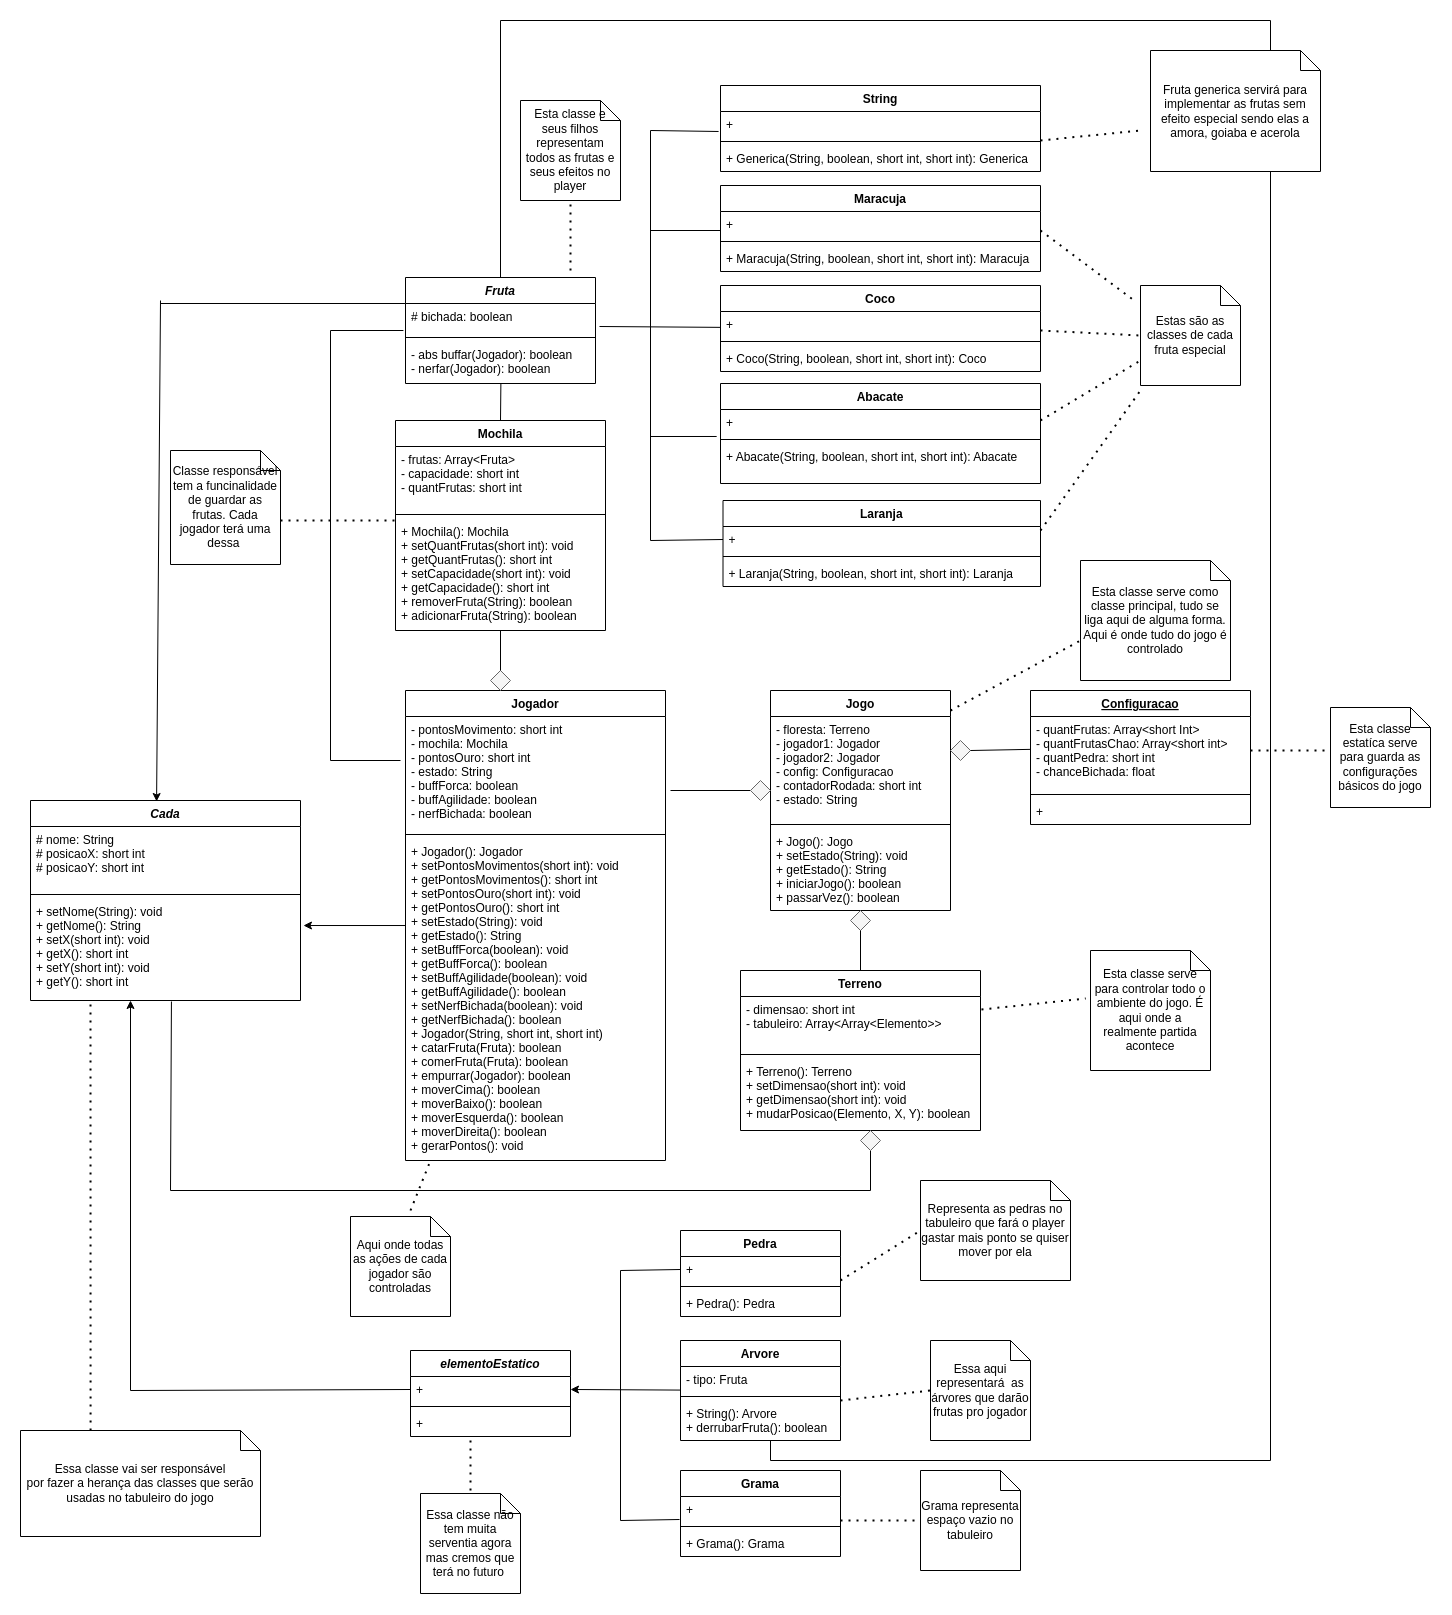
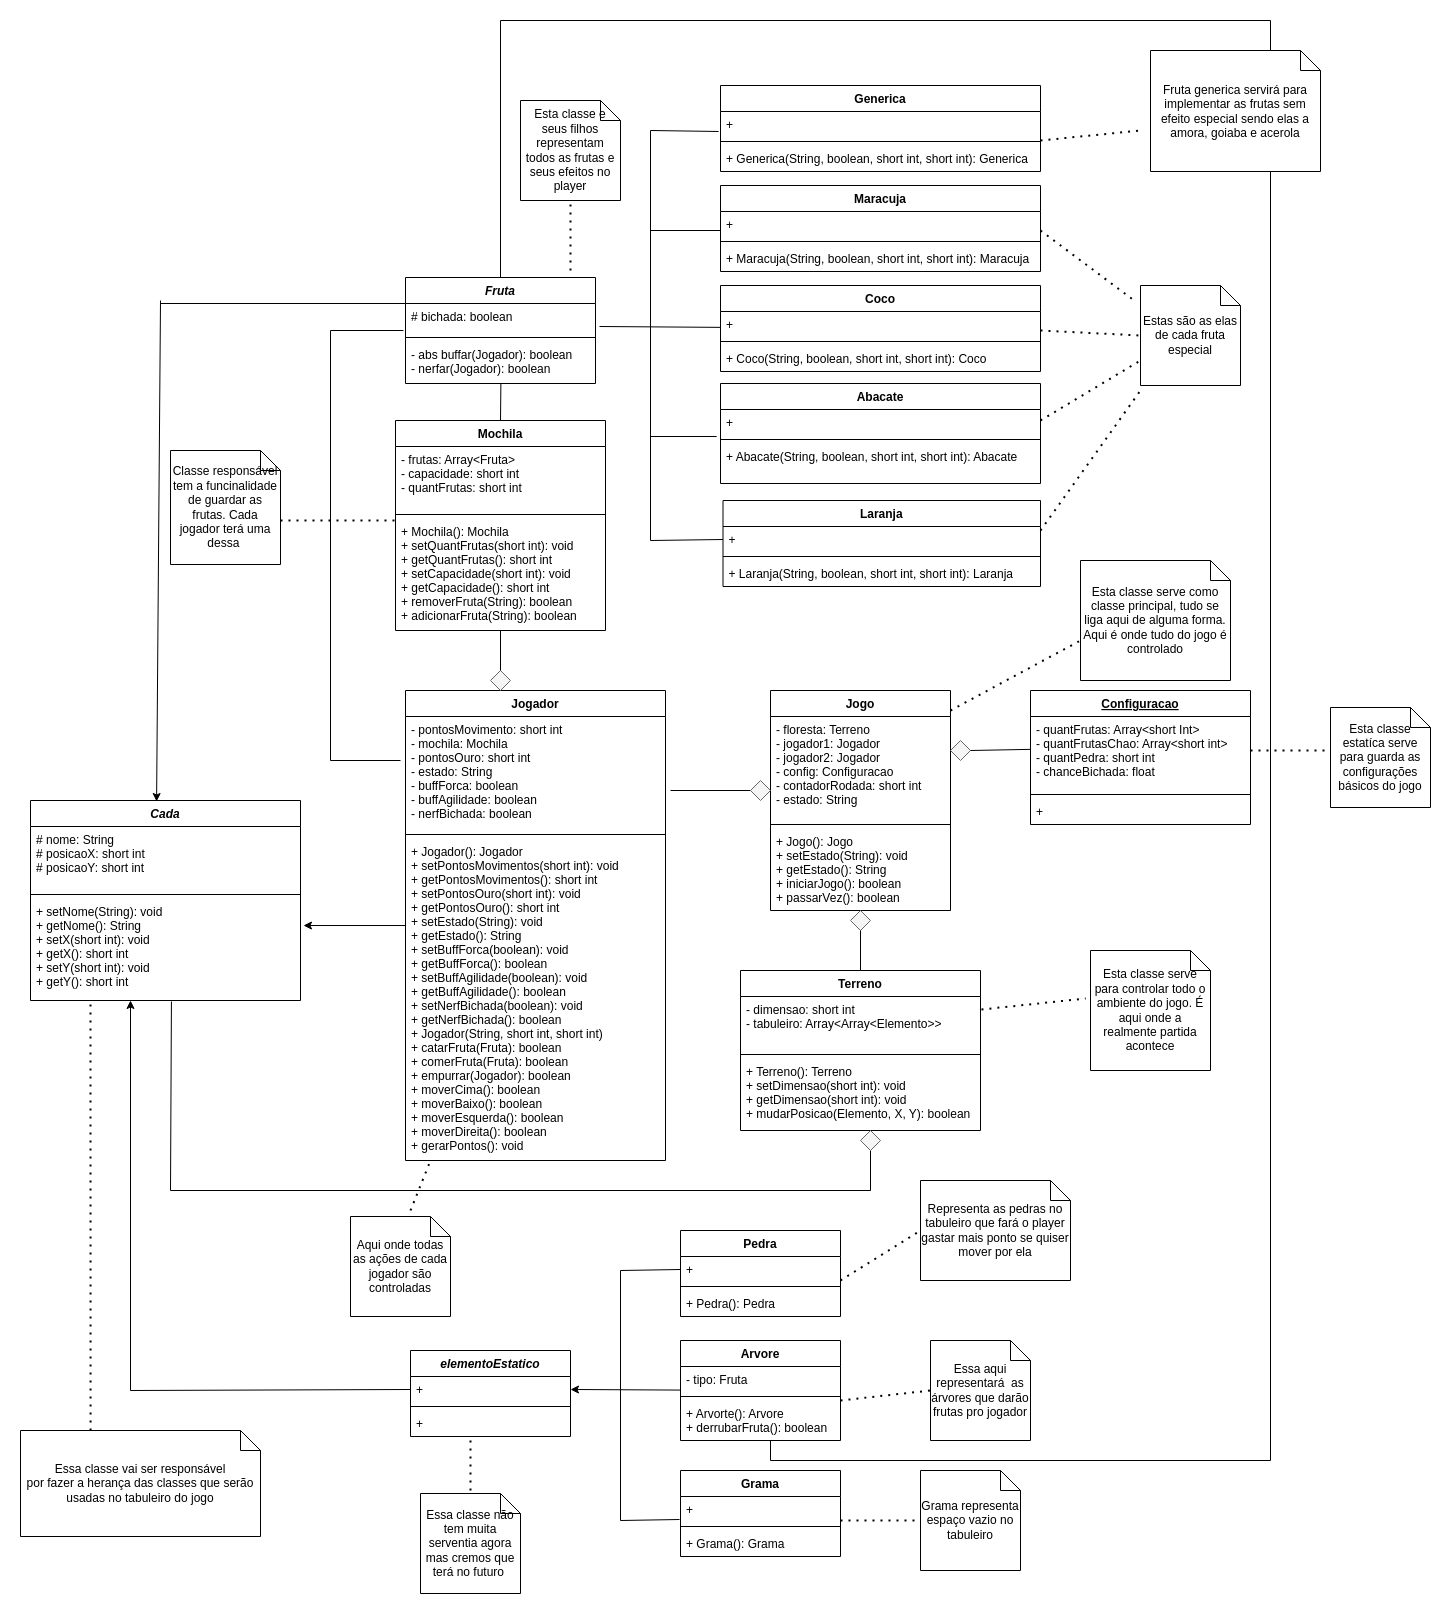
node "String": label "String" -> "Generica"
node "Estas são as classes de cada fruta especial": label "Estas são as classes de cada fruta especial" -> "Estas são as elas de cada fruta especial"
node "+ String(): Arvore + derrubarFruta(): boolean": label "+ String(): Arvore + derrubarFruta(): boolean" -> "+ Arvorte(): Arvore + derrubarFruta(): boolean"
